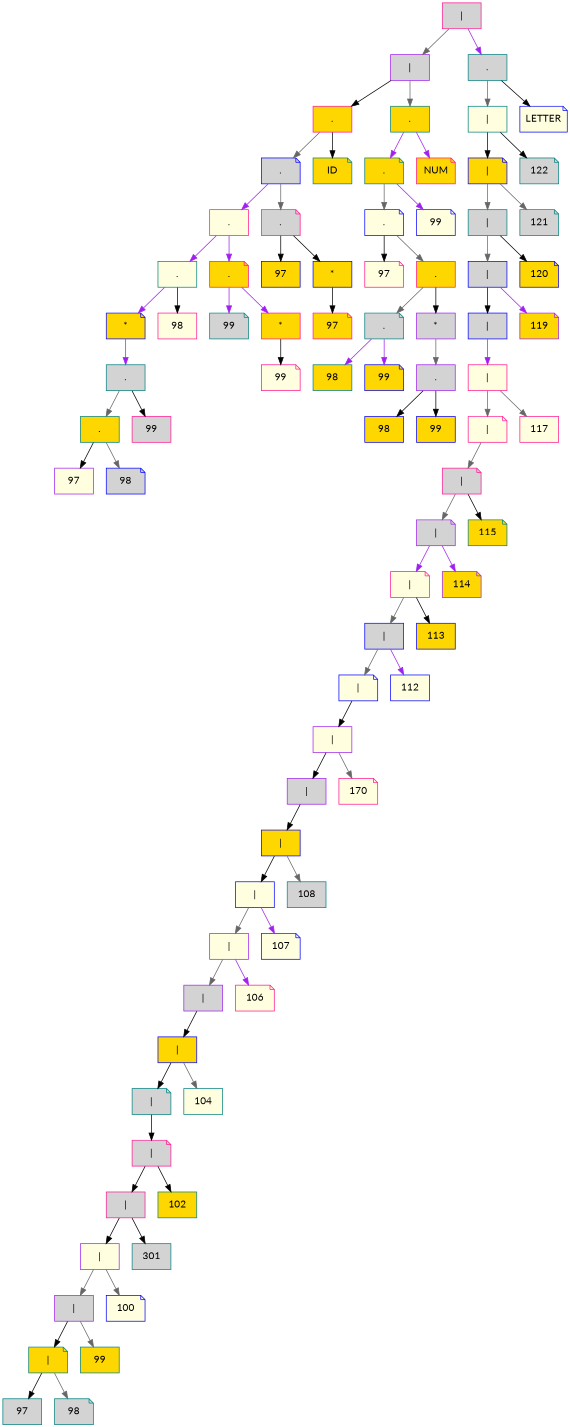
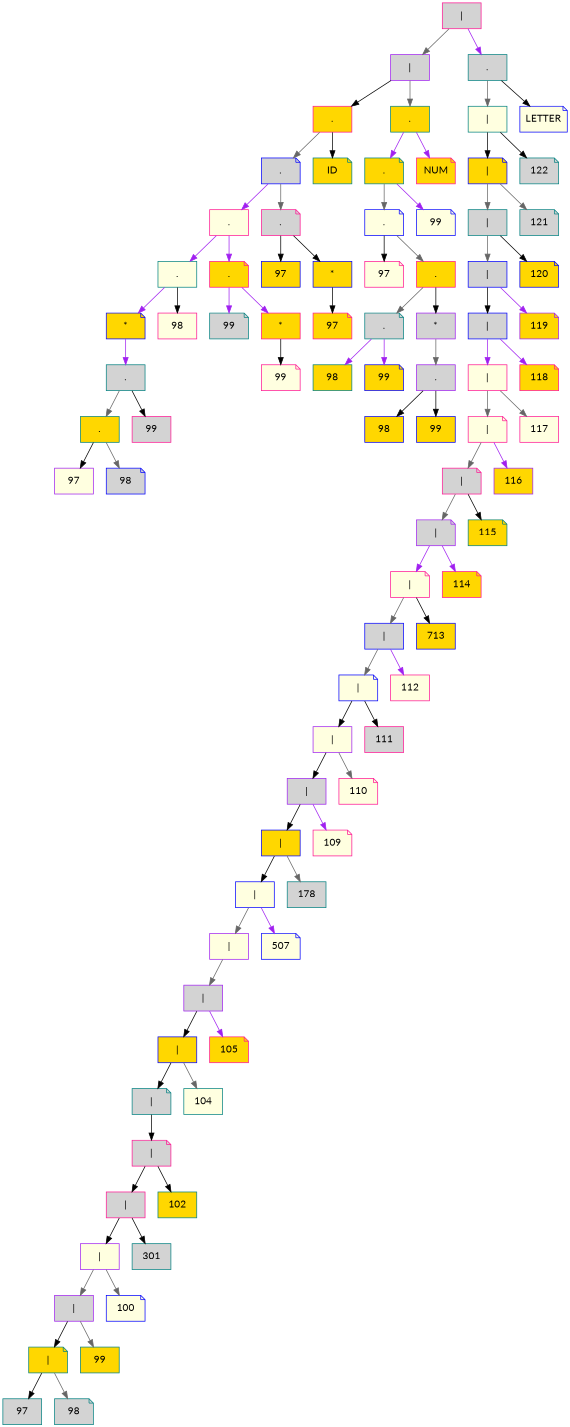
node "118": added
node "116": added
node "114": color purple -> deeppink
node "113": label "113" -> "713"
node "112": color blue -> deeppink
node "111": added
node "170": label "170" -> "110"
node "109": added
node "108": label "108" -> "178"
node "107": label "107" -> "507"
node "106": removed
node "105": added
